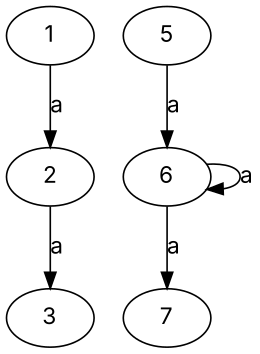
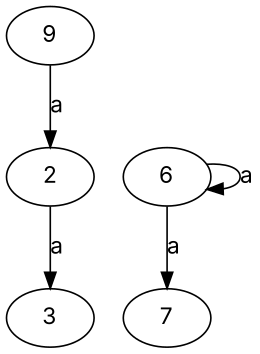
node "1": label "1" -> "9"
node "5": removed
